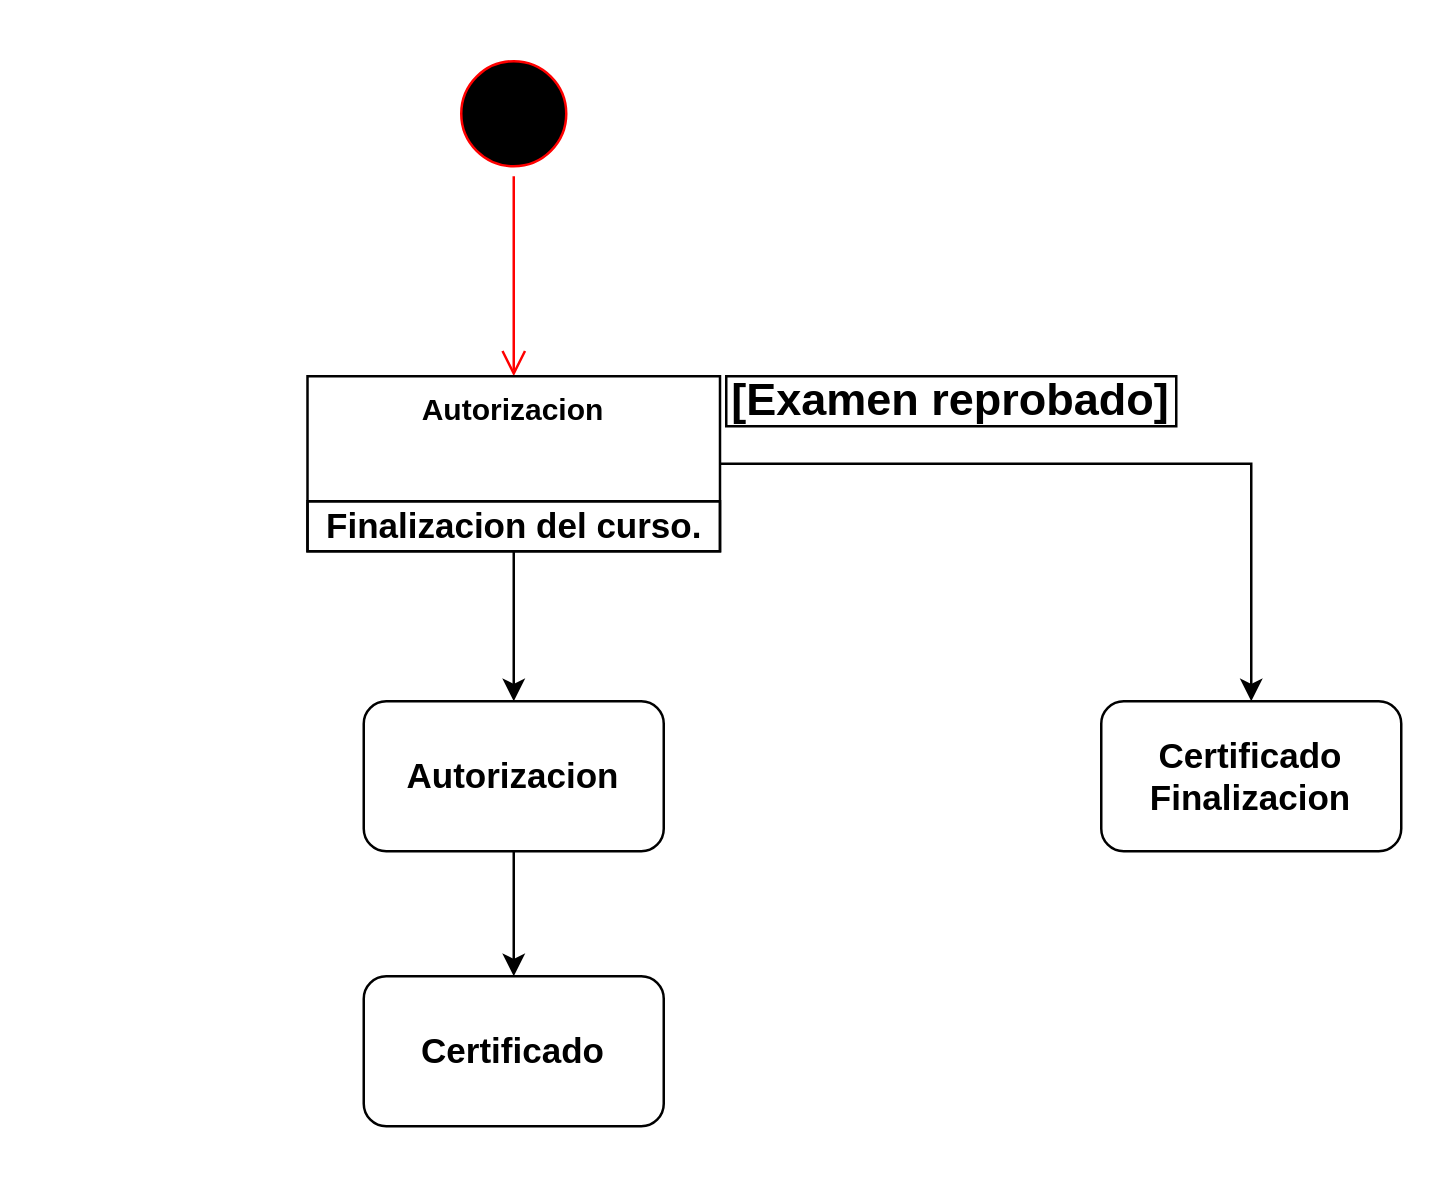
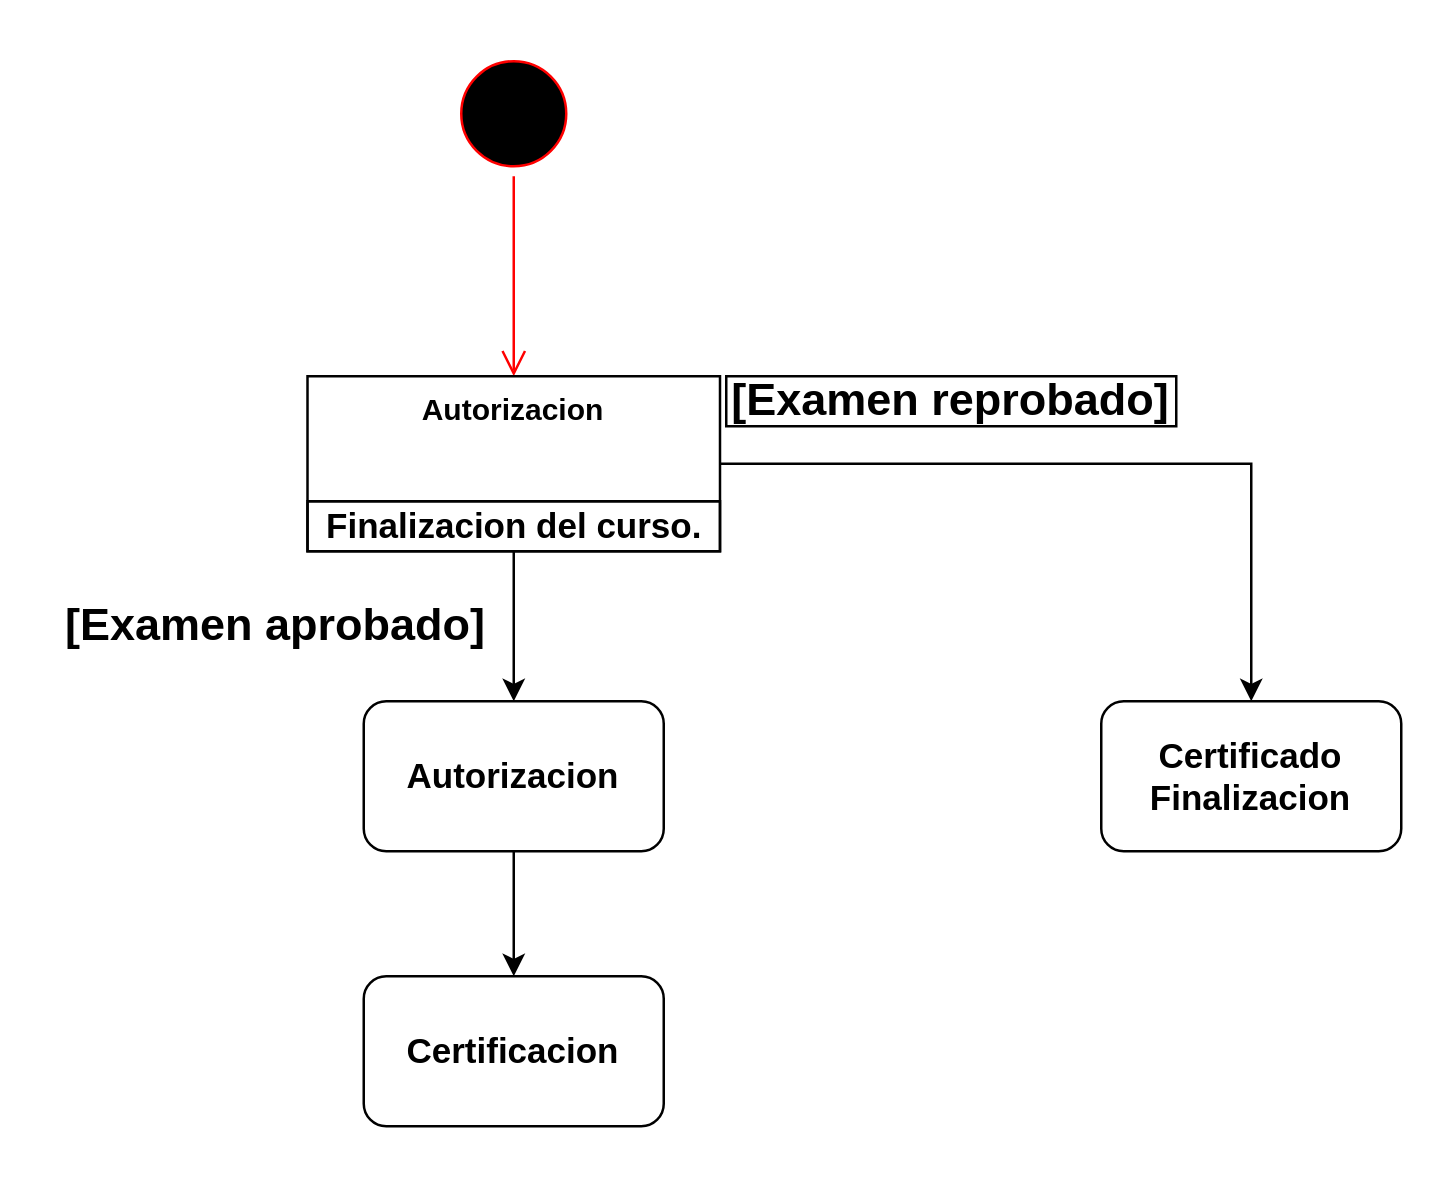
node "[Examen aprobado]": added
node "Certificado": label "Certificado" -> "Certificacion"
